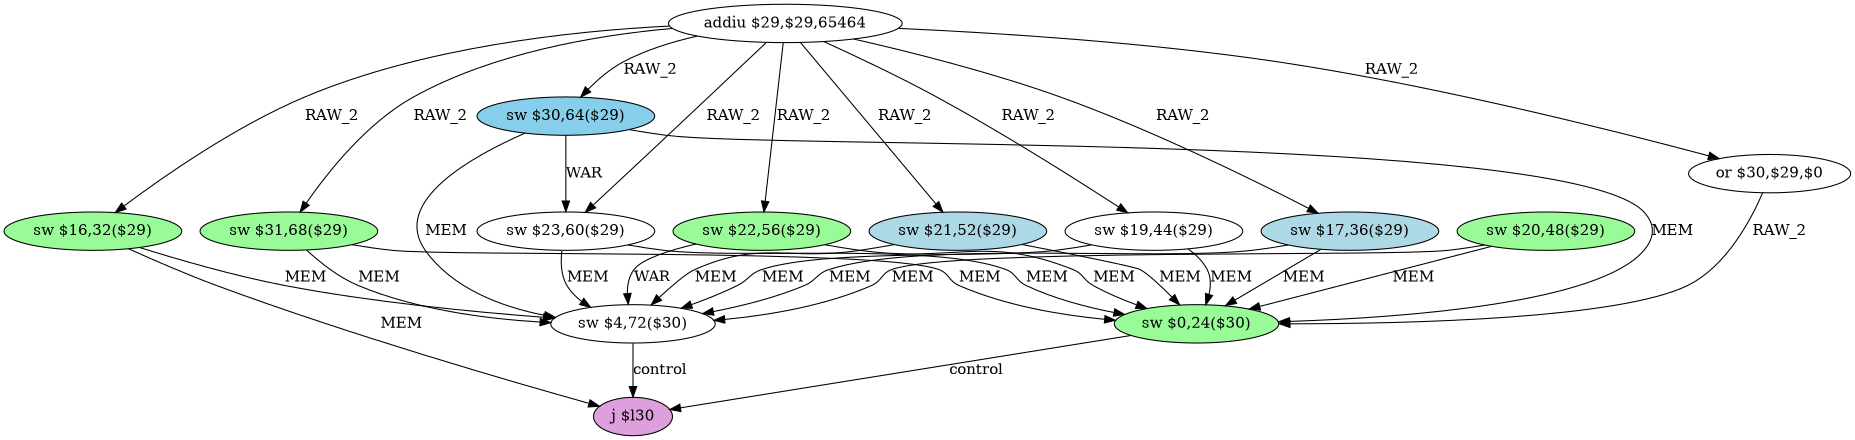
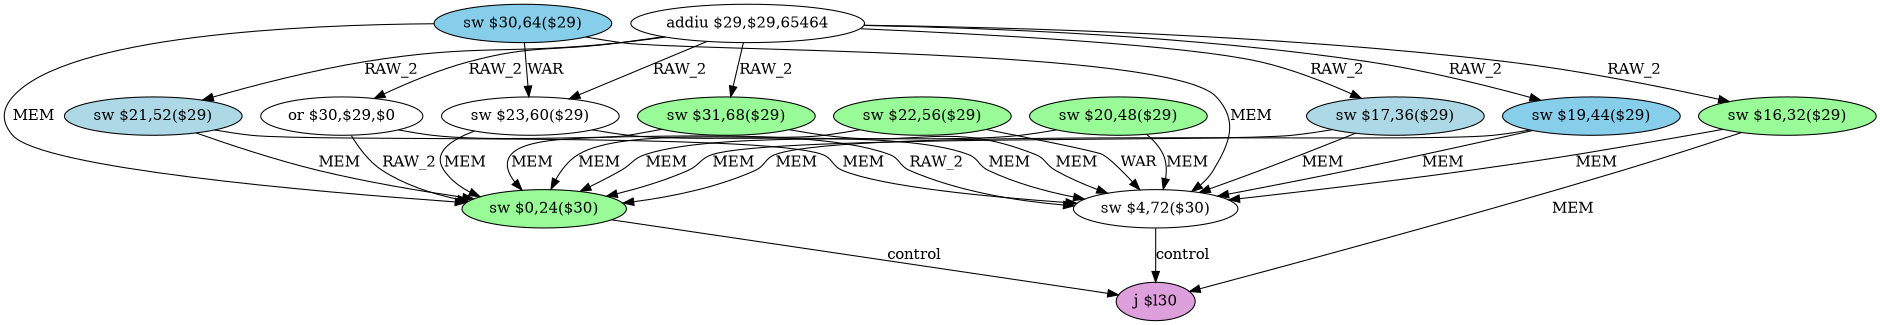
edge "addiu $29,$29,65464" -> "sw $30,64($29)": removed, label "RAW_2"
edge "addiu $29,$29,65464" -> "sw $22,56($29)": removed, label "RAW_2"
edge "or $30,$29,$0" -> "sw $4,72($30)": added, label "RAW_2"
node "sw $19,44($29)": fillcolor white -> skyblue
